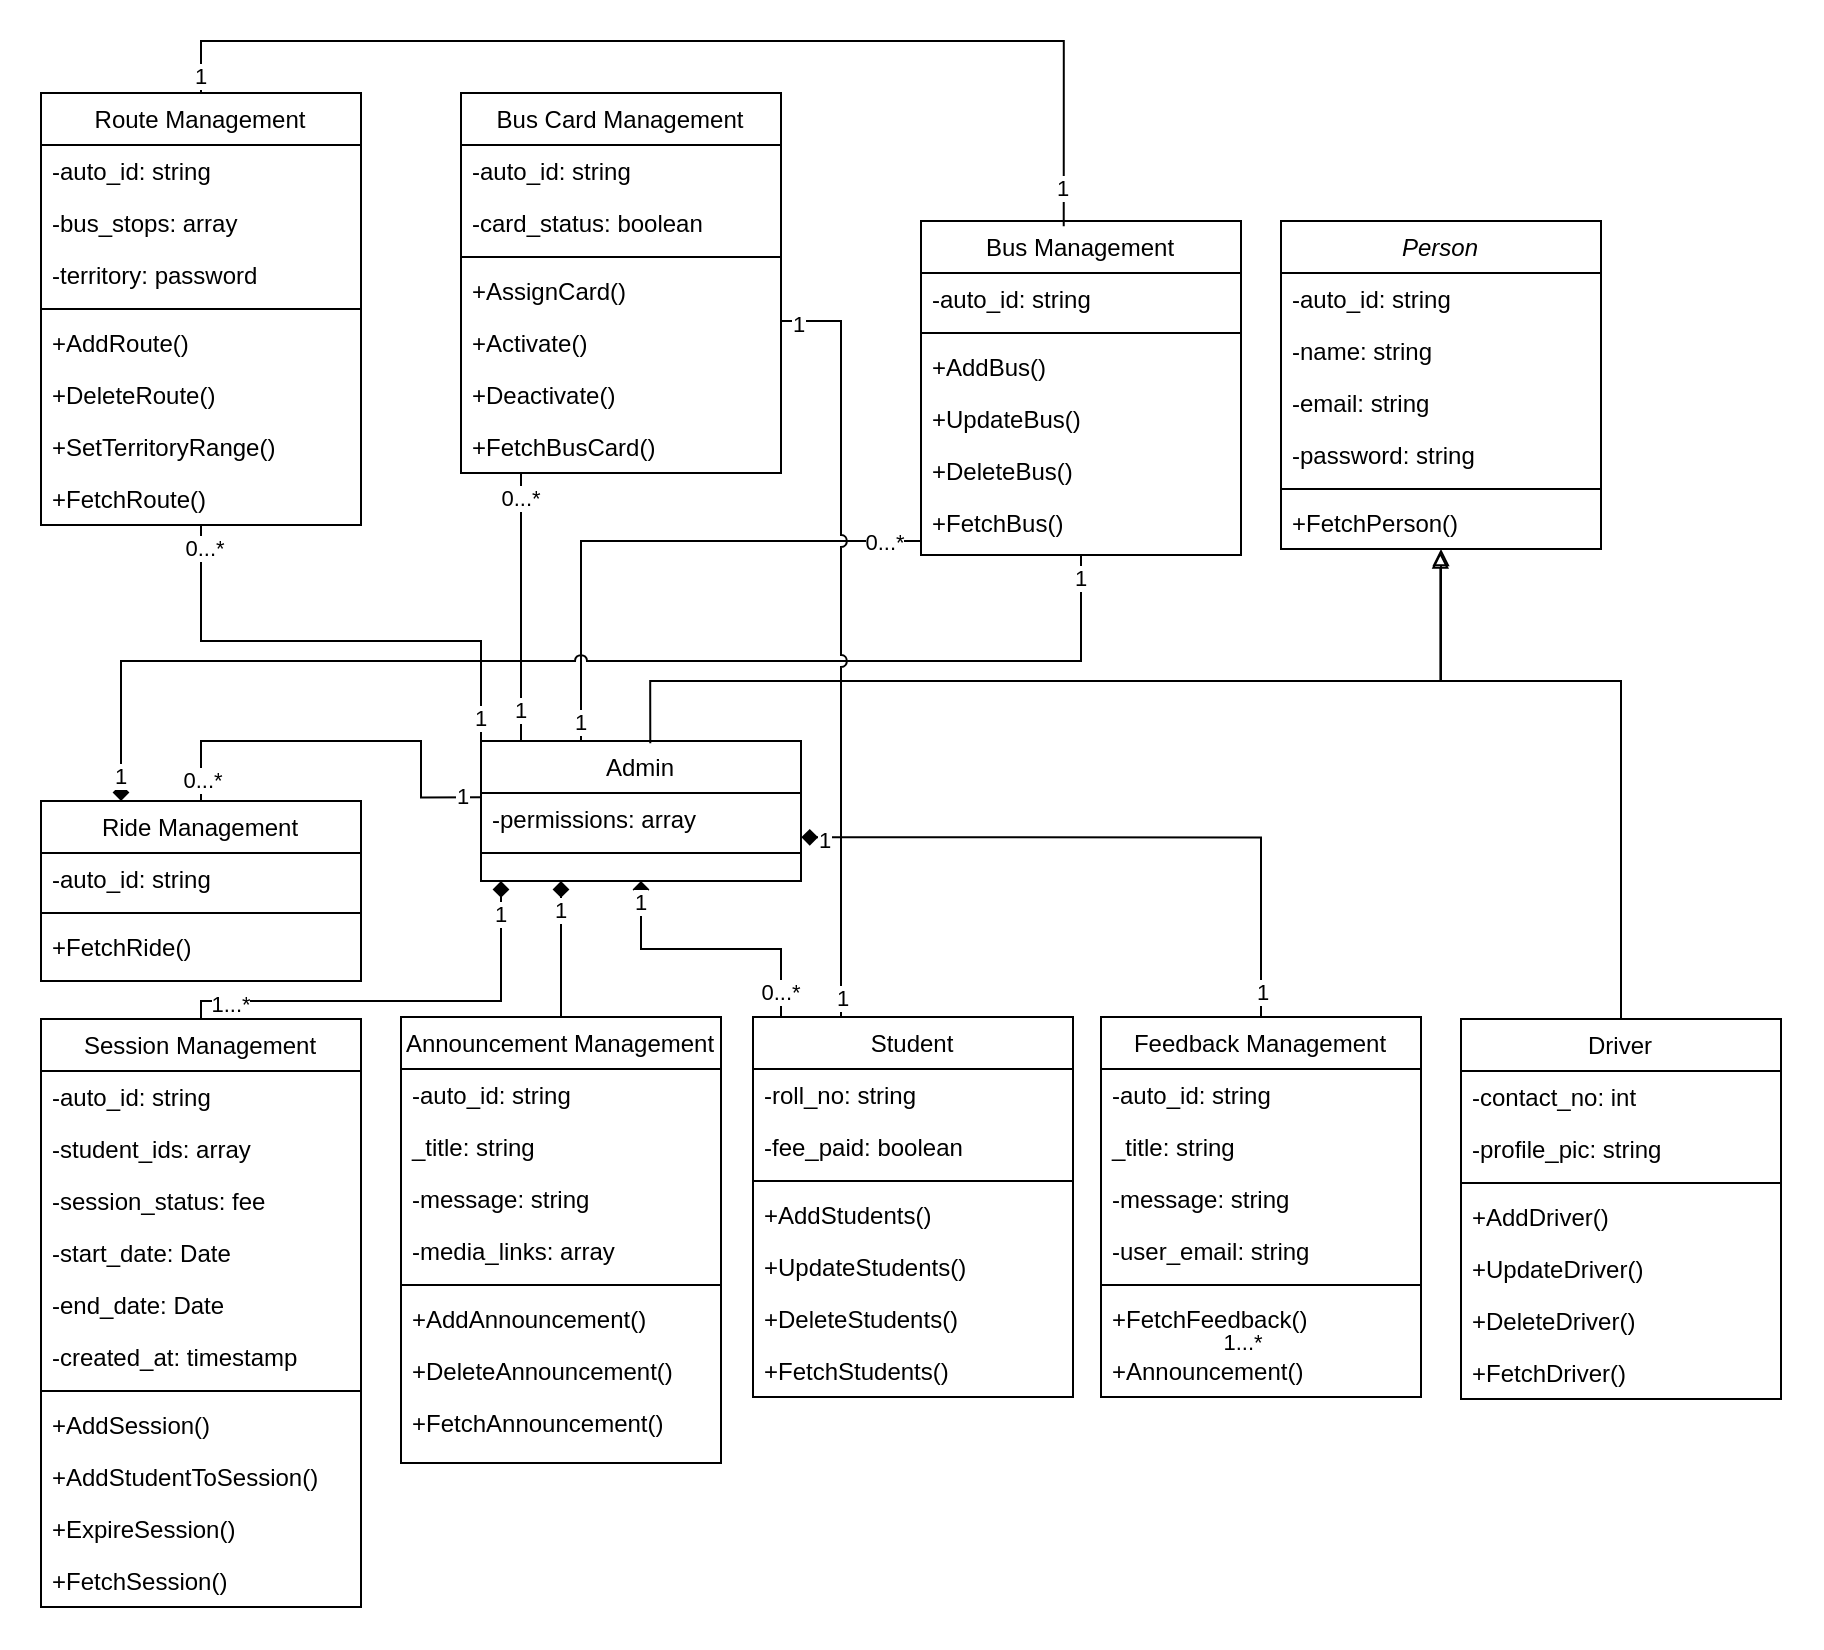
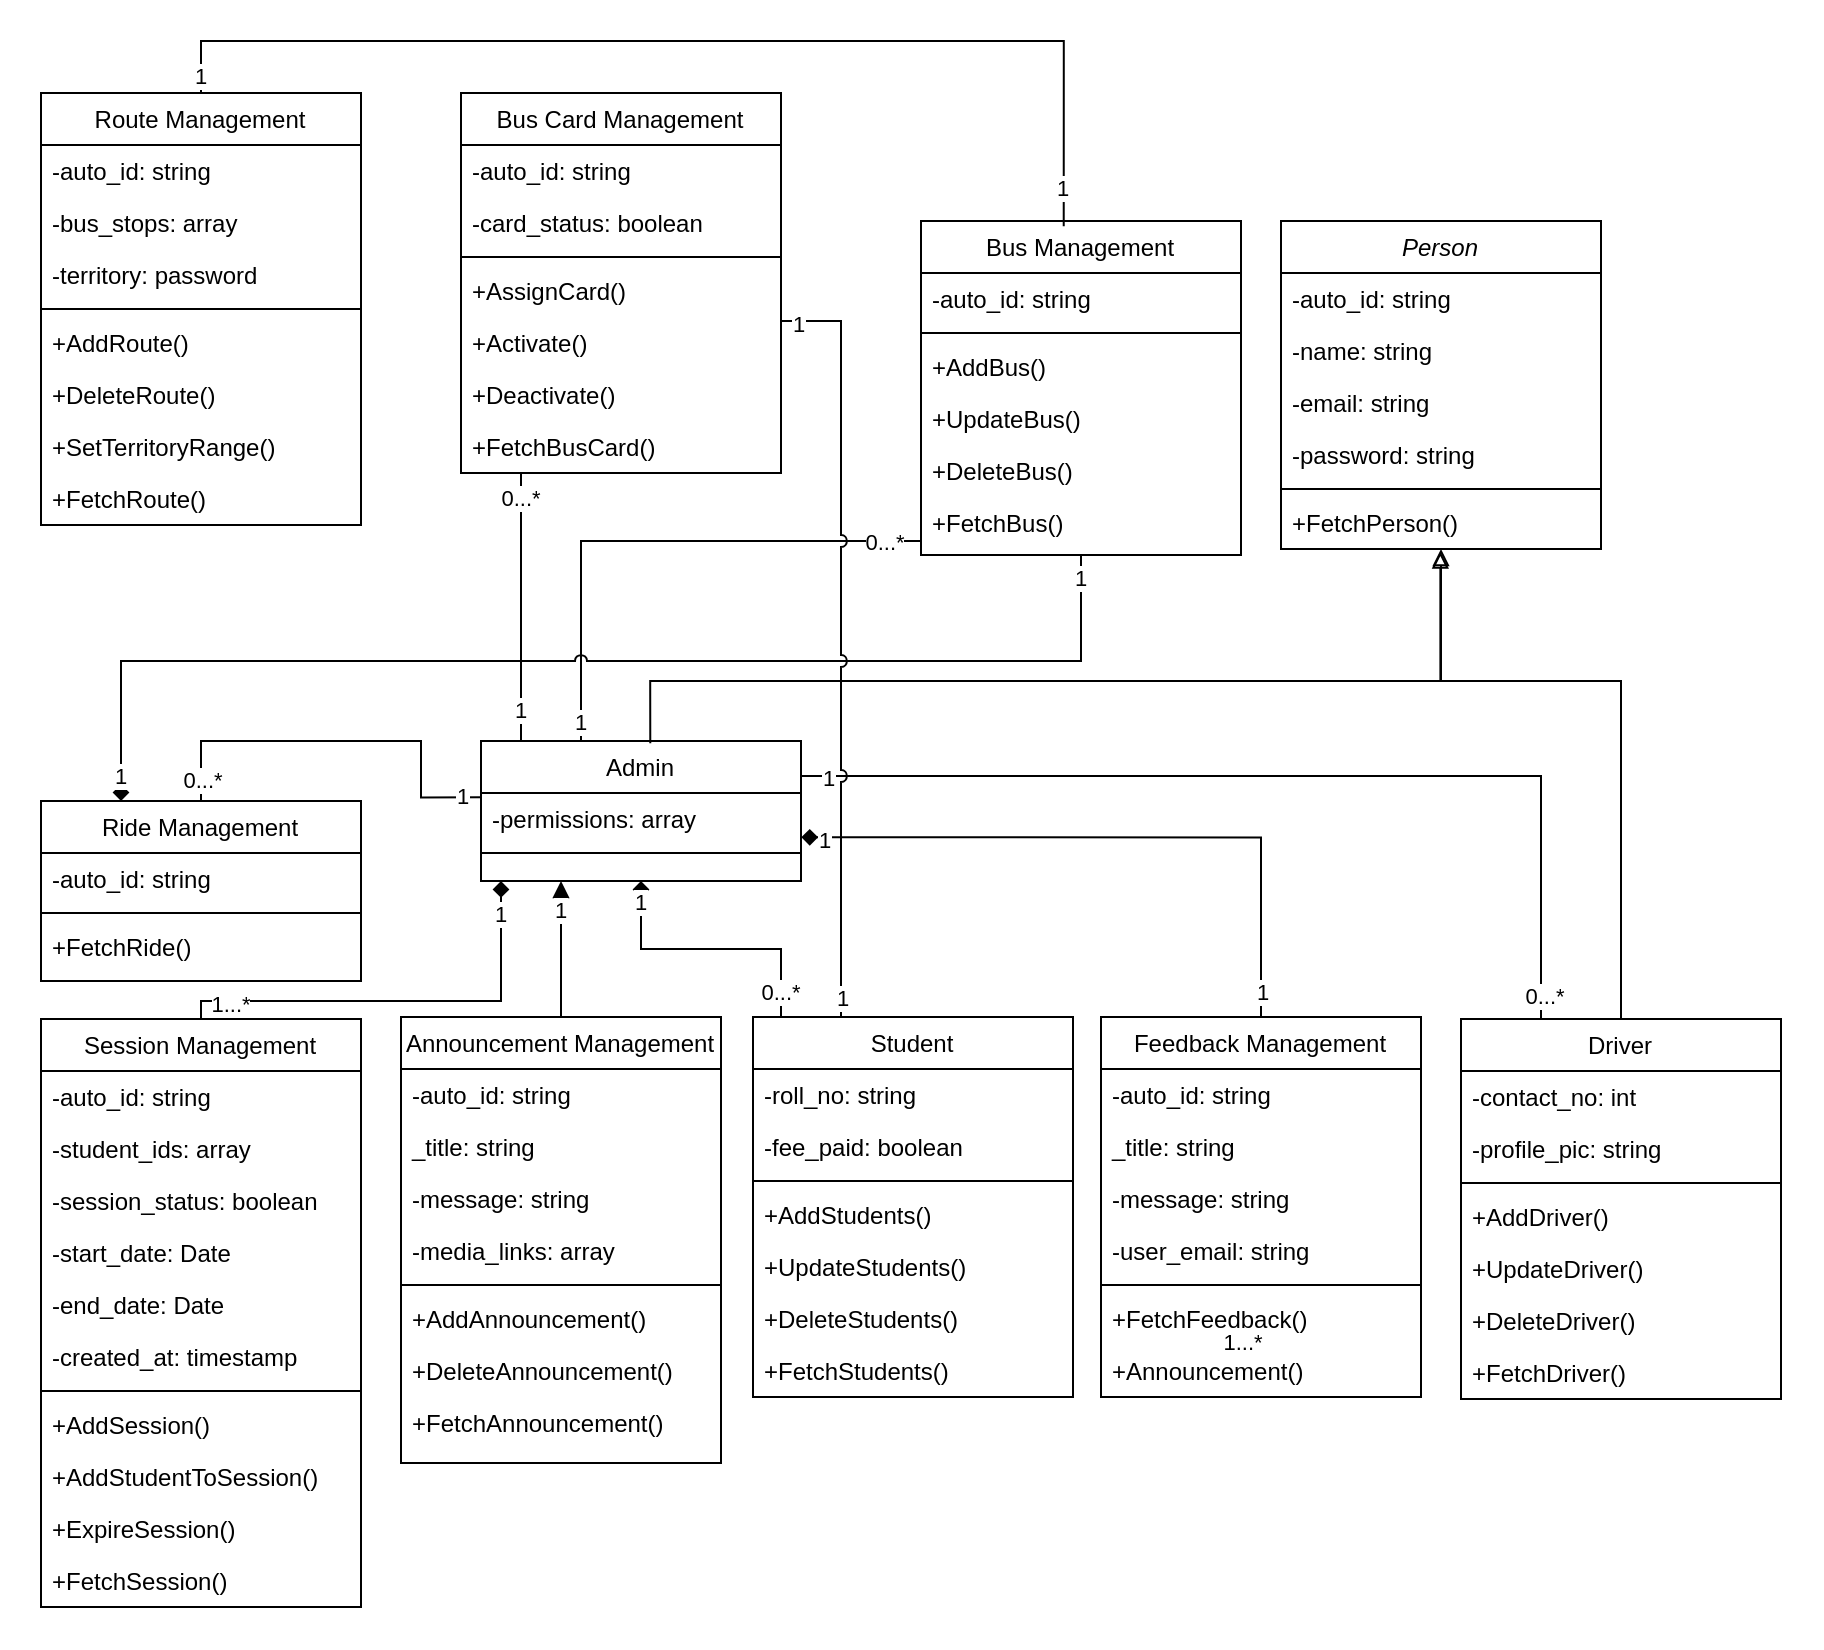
edge "Route Management" -- "Admin": removed, labels "0...*", "1"
edge "Admin" -- "Driver": added, labels "1", "0...*"
edge "Announcement Management" -> "Admin": arrowhead diamond -> block
node "-session_status: fee": label "-session_status: fee" -> "-session_status: boolean"
